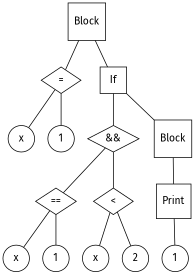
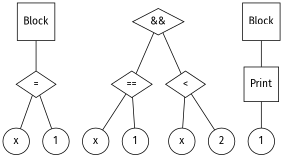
node "If": removed
